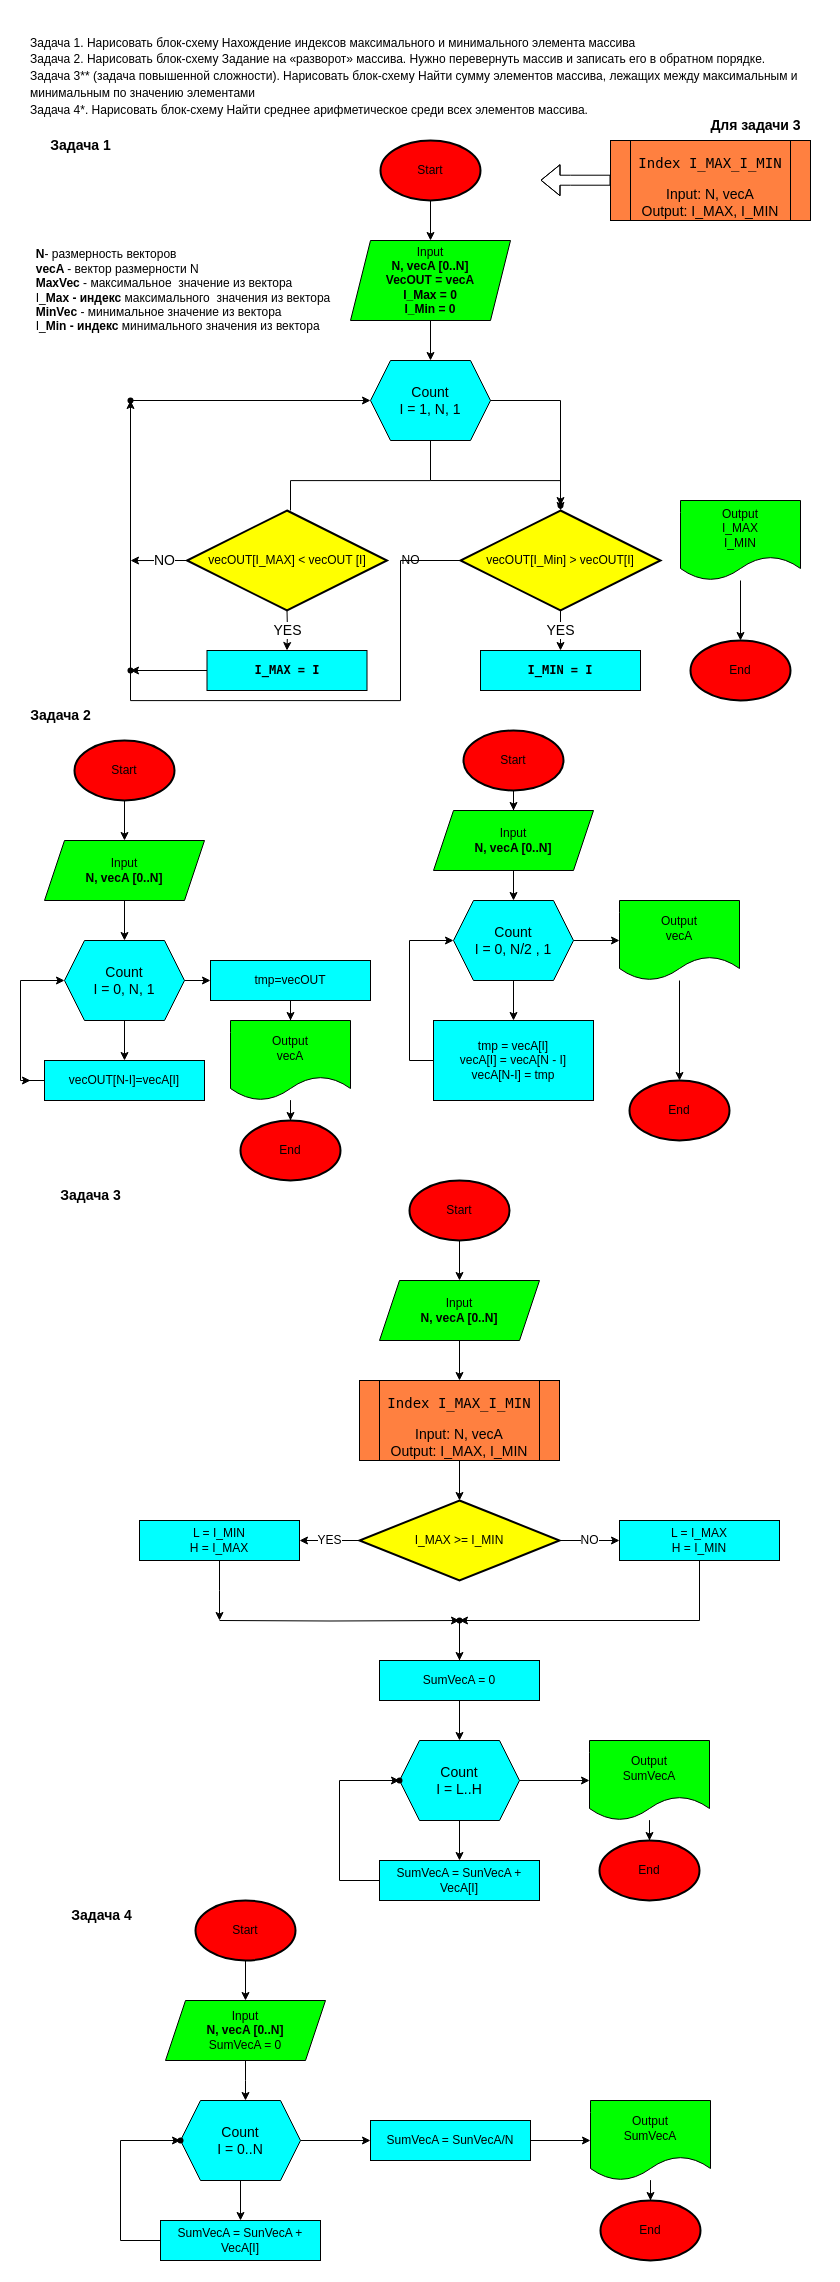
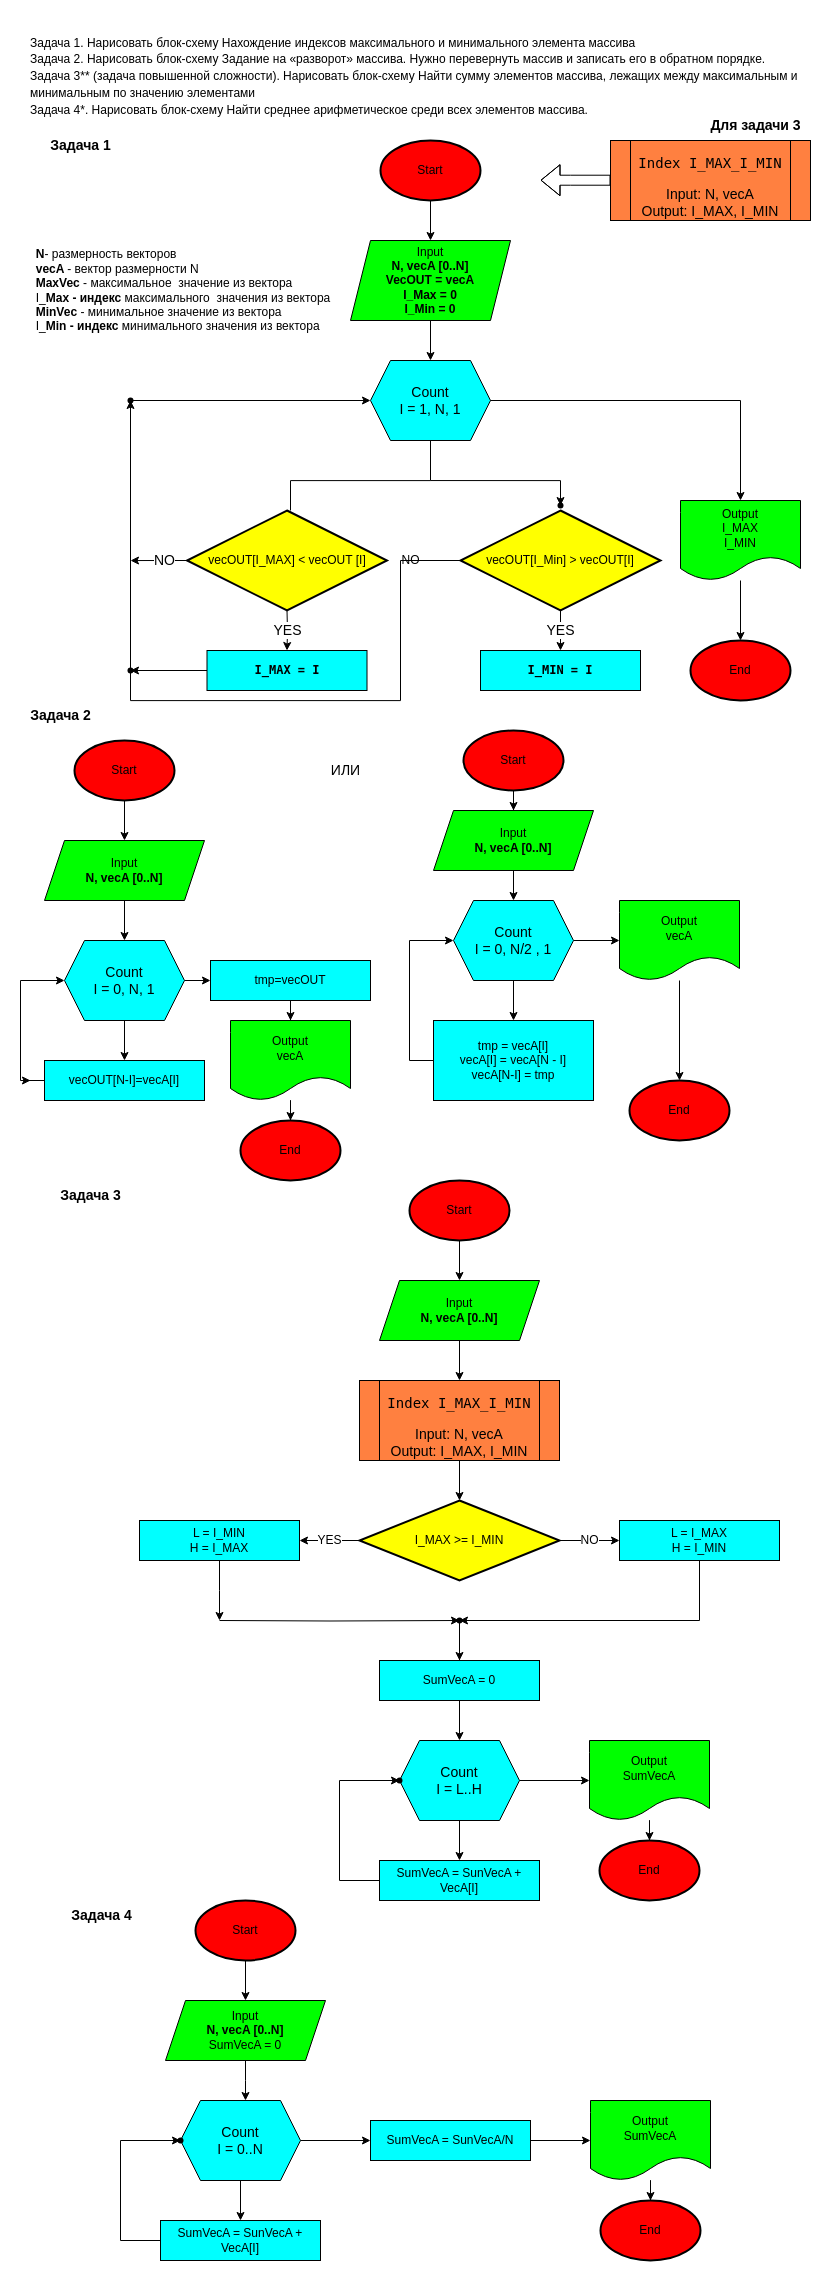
edge "Count I = 1, N, 1" -> "vecOUT[I_Min] > vecOUT[I]": now "Count I = 1, N, 1" -> "Output I_MAX I_MIN"
node "ИЛИ": added
